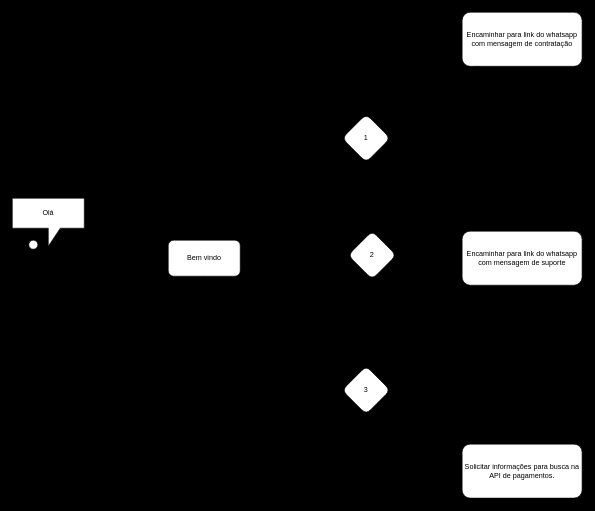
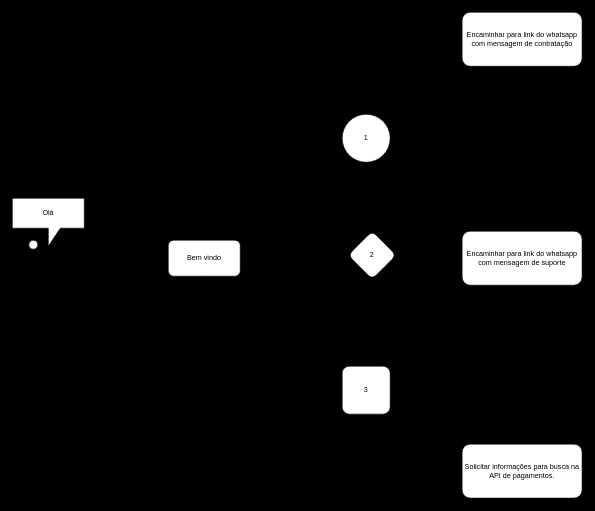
node "1": shape diamond -> ellipse
edge "Bem vindo" -> "1": removed
node "3": shape diamond -> rounded rectangle
